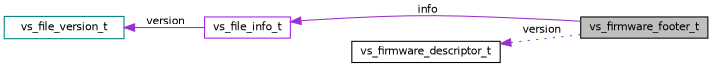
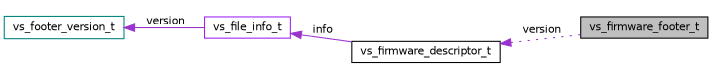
edge "vs_firmware_footer_t" -> "vs_file_info_t": now "vs_firmware_descriptor_t" -> "vs_file_info_t"
node "vs_file_version_t": label "vs_file_version_t" -> "vs_footer_version_t"
